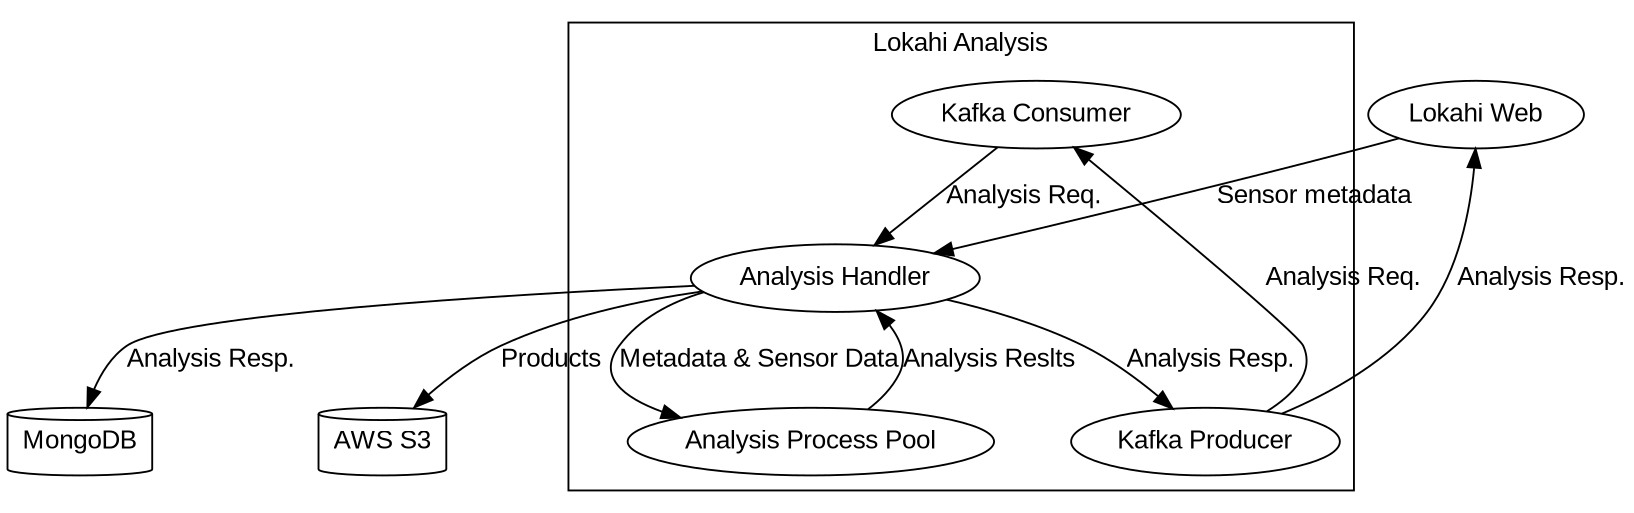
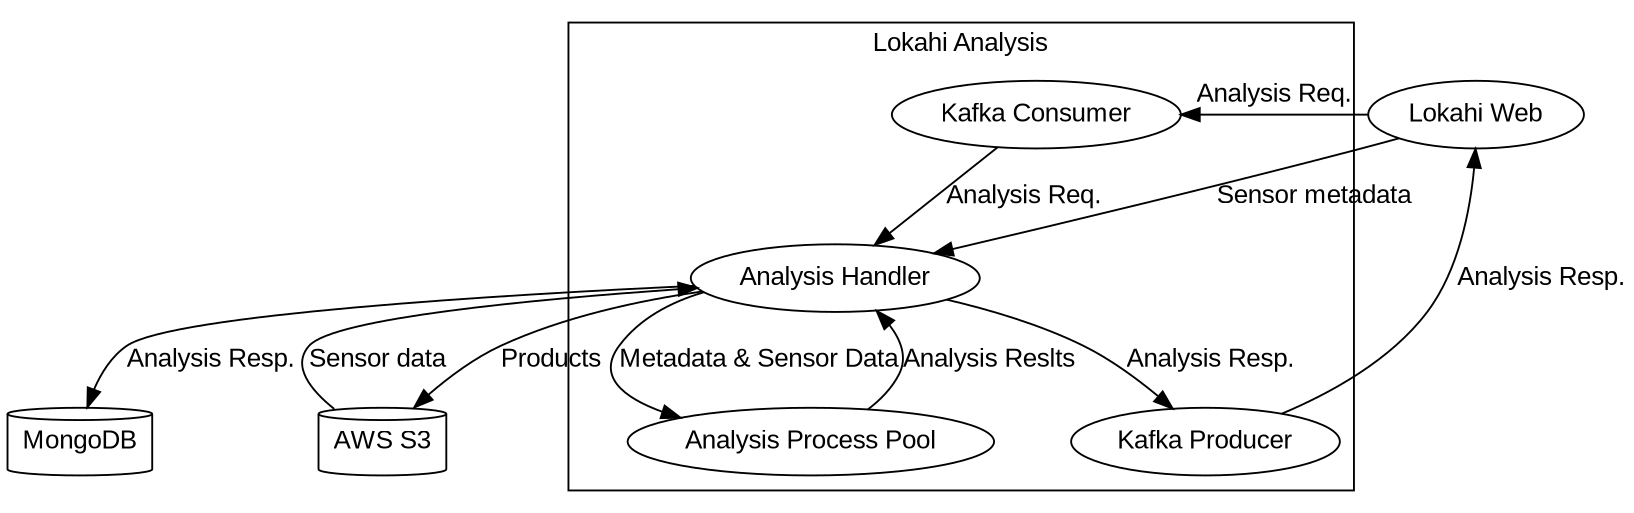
edge "Kafka Producer" -> "Kafka Consumer": now "Lokahi Web" -> "Kafka Consumer"
edge "AWS S3" -> "Analysis Handler": added, label "Sensor data"
